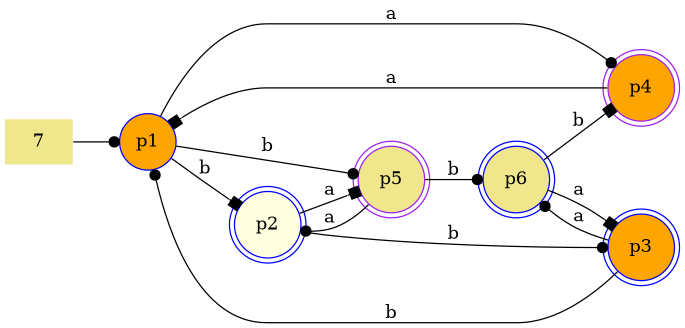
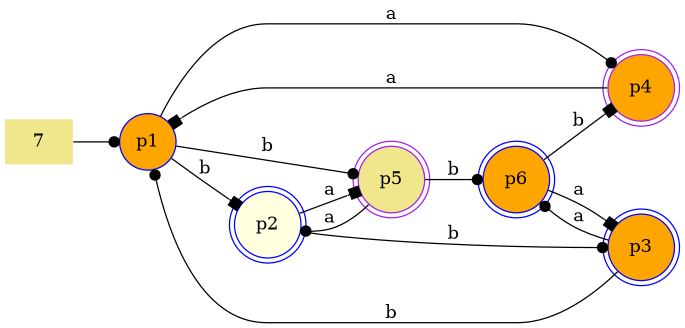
node "p6": fillcolor khaki -> orange
